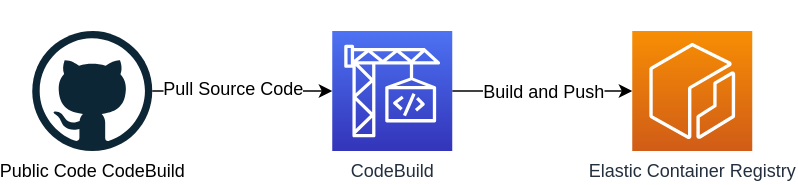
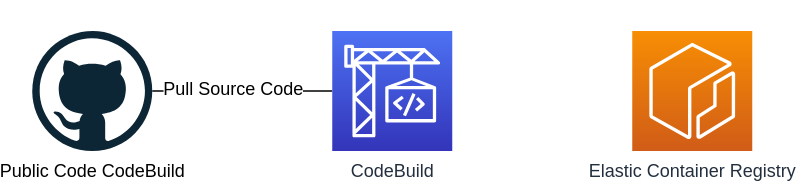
edge "Public Code CodeBuild" -> "CodeBuild": arrowhead classic -> none
edge "CodeBuild" -> "Elastic Container Registry": removed, label "Build and Push"
